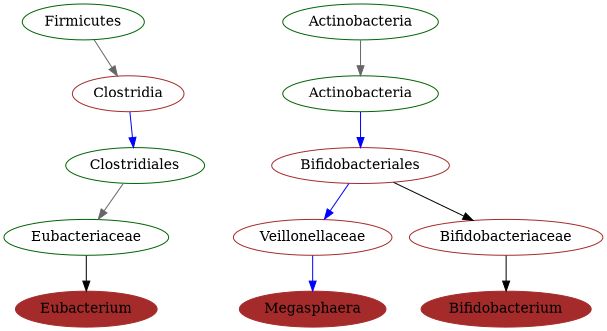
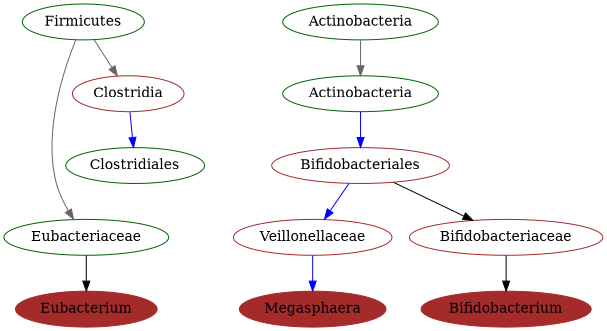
edge "Clostridiales" -> "Eubacteriaceae": now "Firmicutes" -> "Eubacteriaceae"
